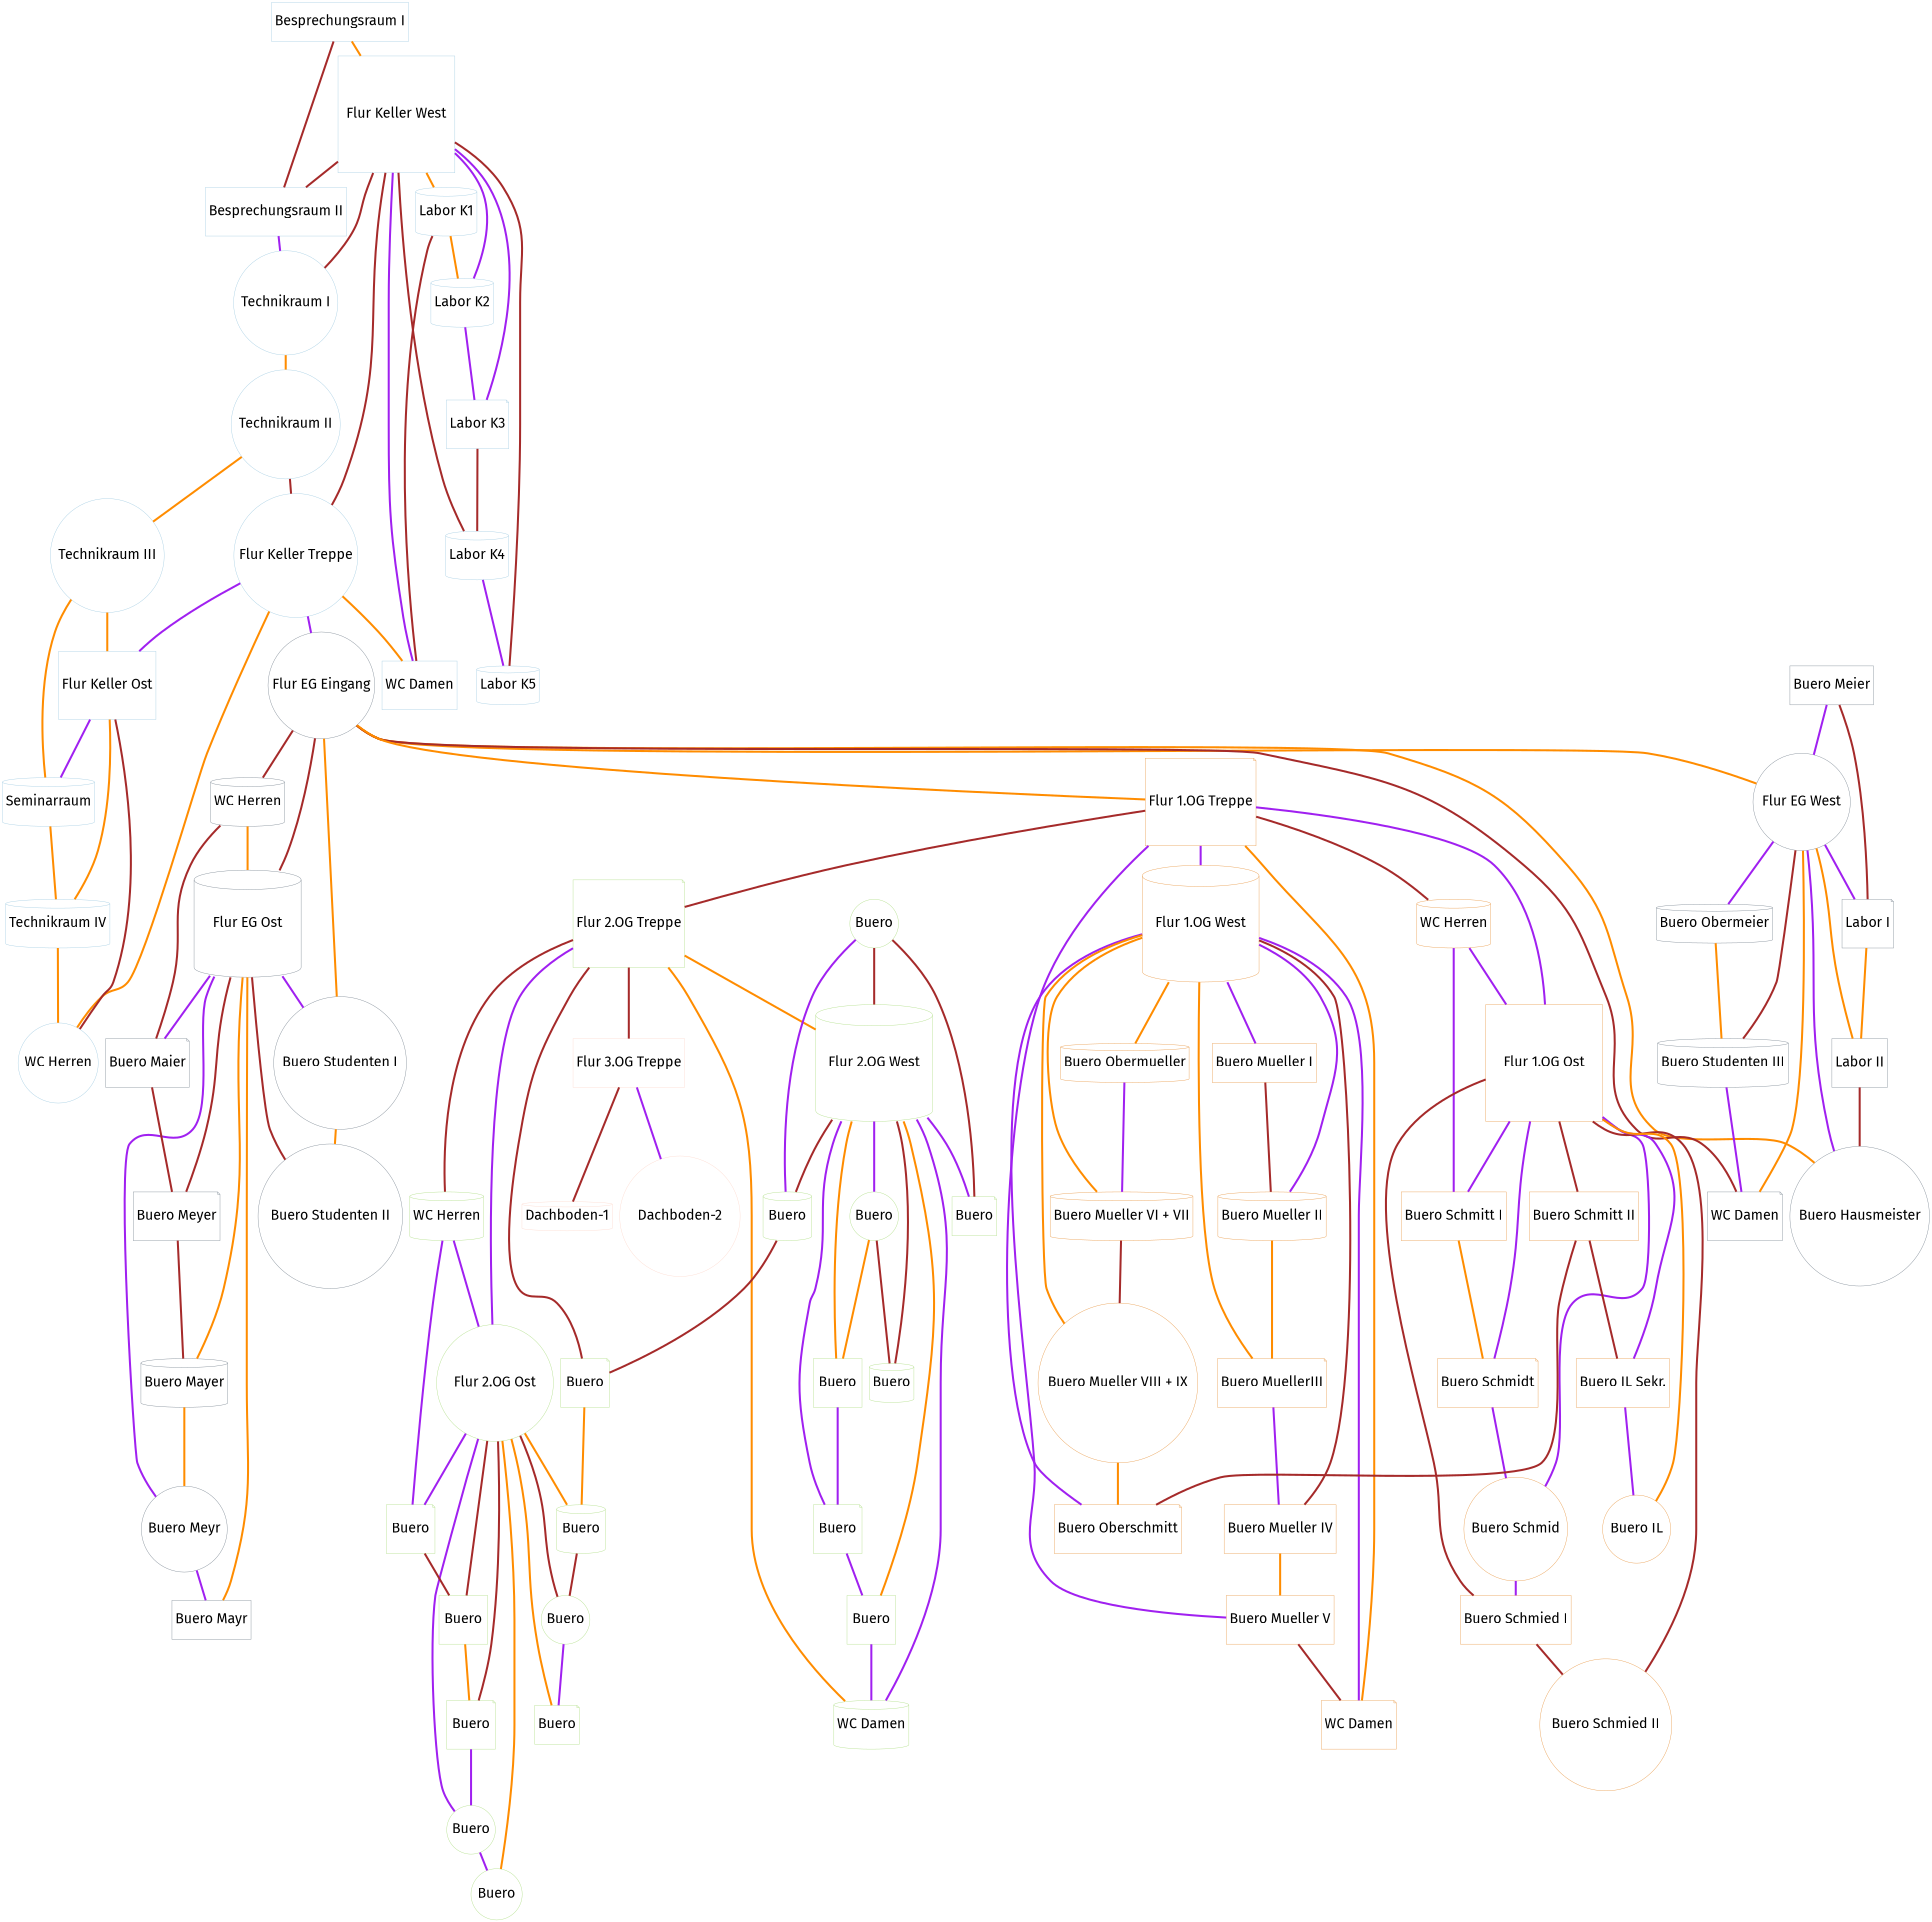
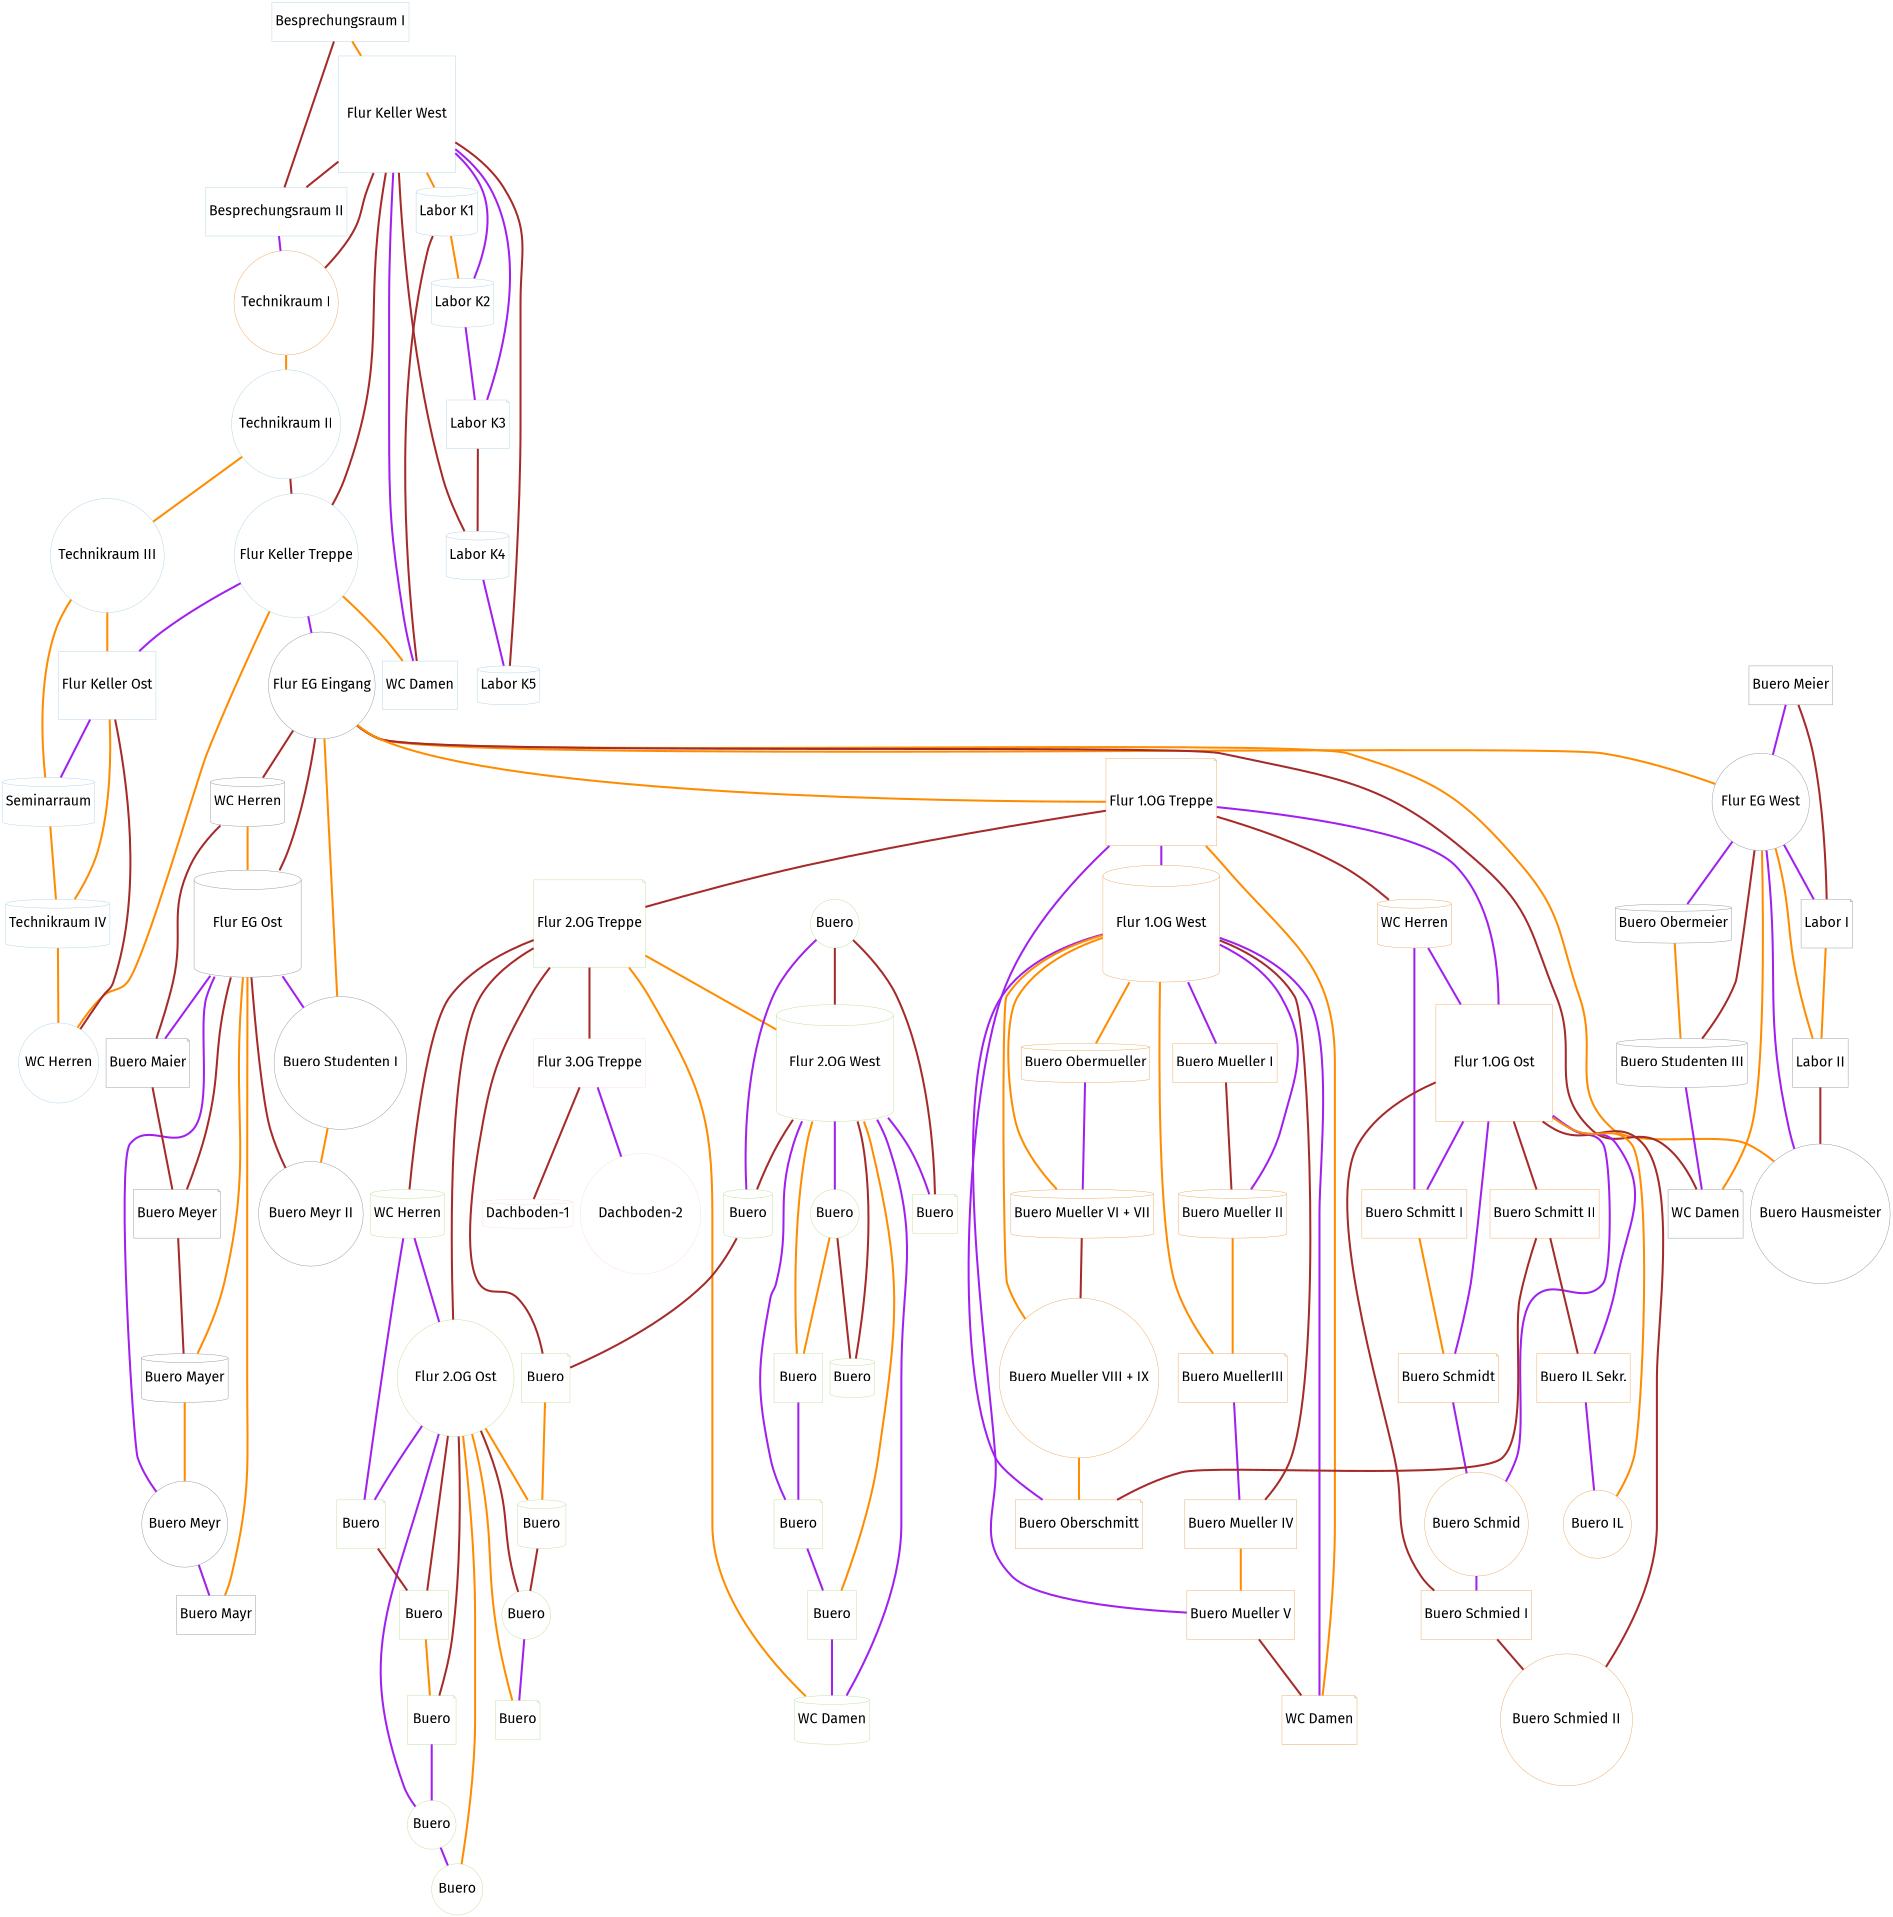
node "Technikraum I": color #a6cee3 -> #e99d4e
edge "Flur 2.OG Treppe" -- "Flur 2.OG Ost": color purple -> brown
node "Buero Studenten II": label "Buero Studenten II" -> "Buero Meyr II"
